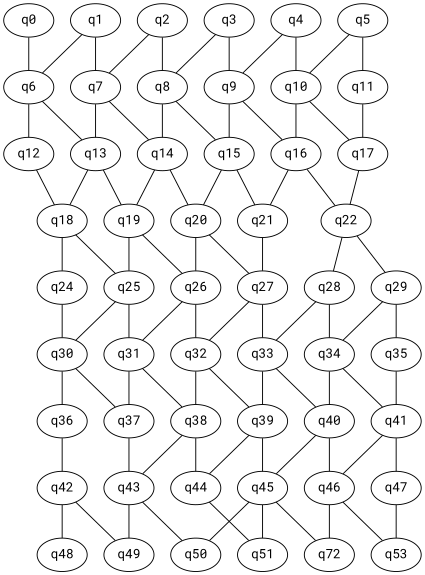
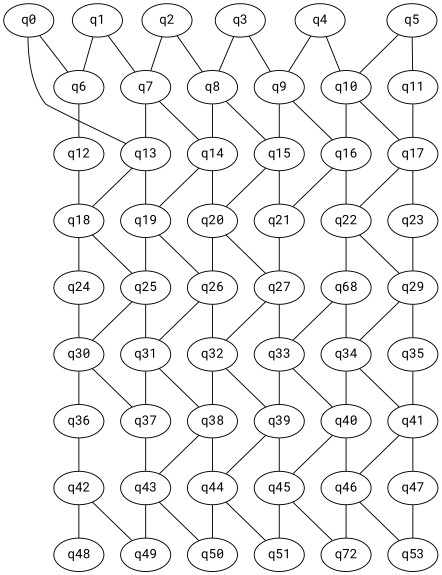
edge "q6" -- "q13": now "q0" -- "q13"
node "q23": added
node "q28": label "q28" -> "q68"
edge "q45" -- "q50": now "q44" -- "q50"
